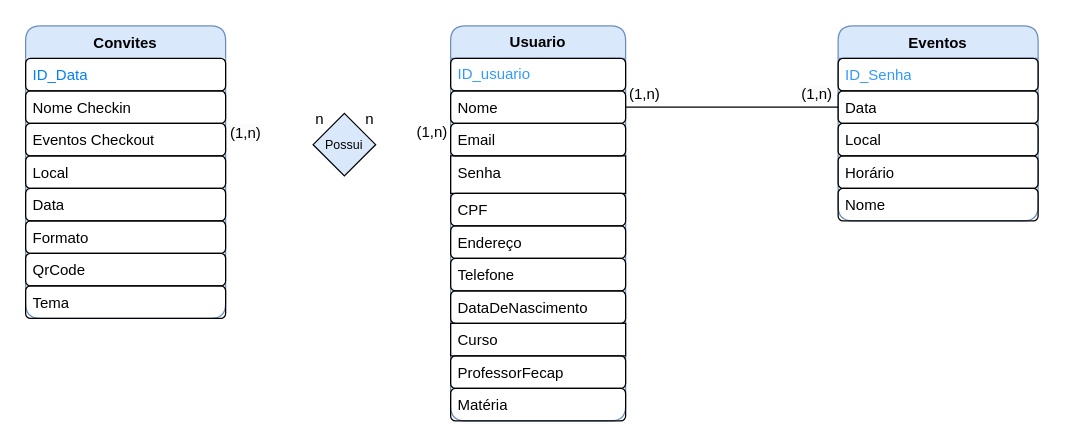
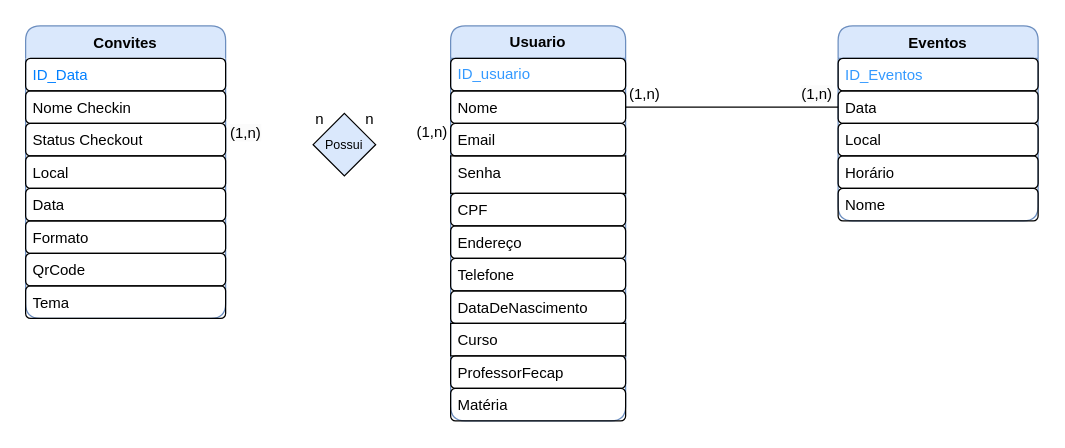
node "ID_Senha": label "ID_Senha" -> "ID_Eventos"
node "Eventos Checkout": label "Eventos Checkout" -> "Status Checkout"
